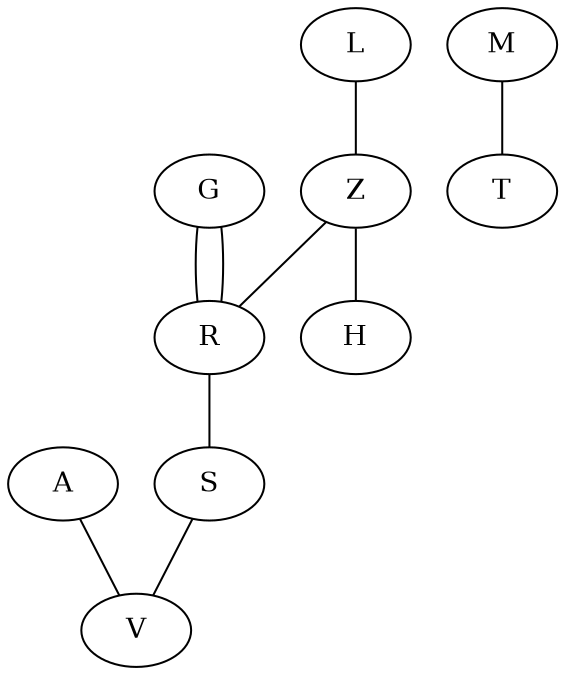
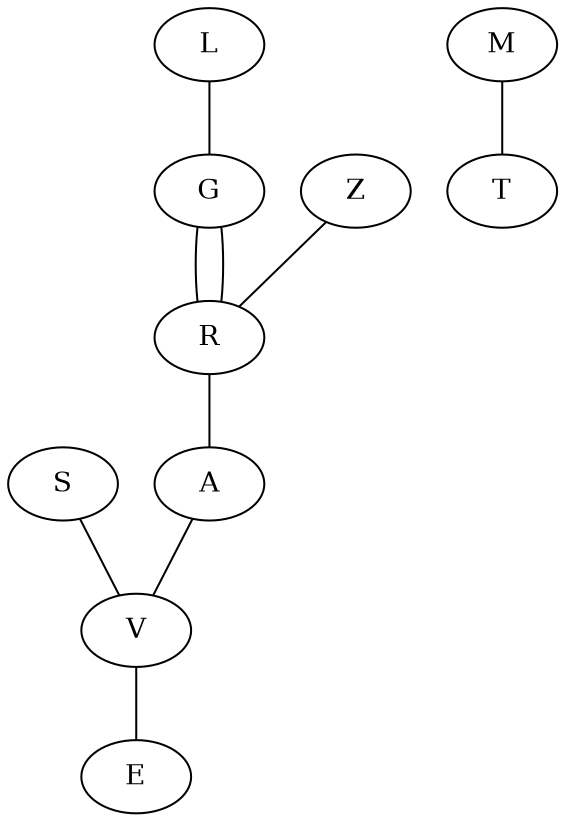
edge "L" -- "Z": now "L" -- "G"
node "H": removed
edge "R" -- "S": now "R" -- "A"
node "E": added
